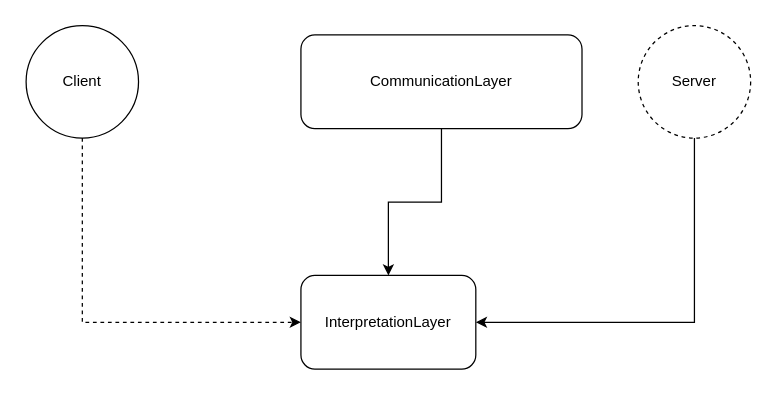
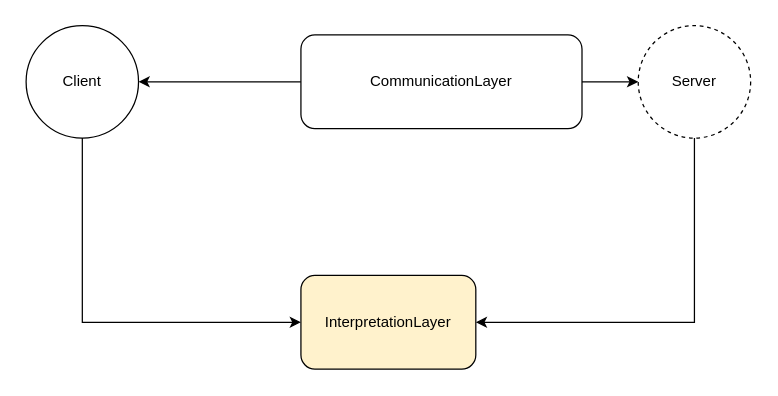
edge "CommunicationLayer" -> "Server": added
edge "CommunicationLayer" -> "InterpretationLayer": now "CommunicationLayer" -> "Client"
edge "Client" -> "InterpretationLayer": style dashed -> solid
node "InterpretationLayer": fillcolor #ffffff -> #fff2cc
